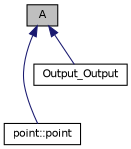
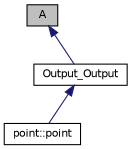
edge "point::point" -> "A": now "point::point" -> "Output_Output"
